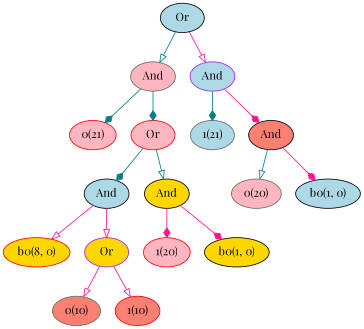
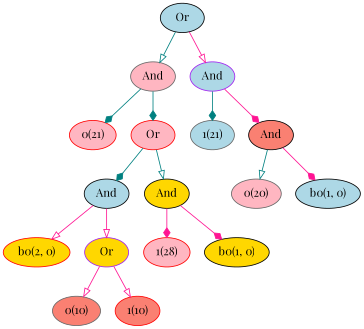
node "b0(8, 0)": label "b0(8, 0)" -> "b0(2, 0)"
node "1(20)": label "1(20)" -> "1(28)"
